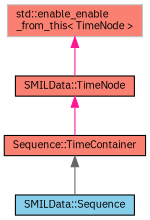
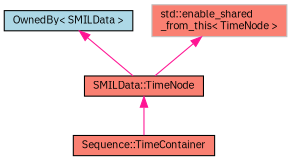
node "OwnedBy< SMILData >": added
node "std::enable_enable _from_this< TimeNode >": label "std::enable_enable _from_this< TimeNode >" -> "std::enable_shared _from_this< TimeNode >"
node "SMILData::Sequence": removed
